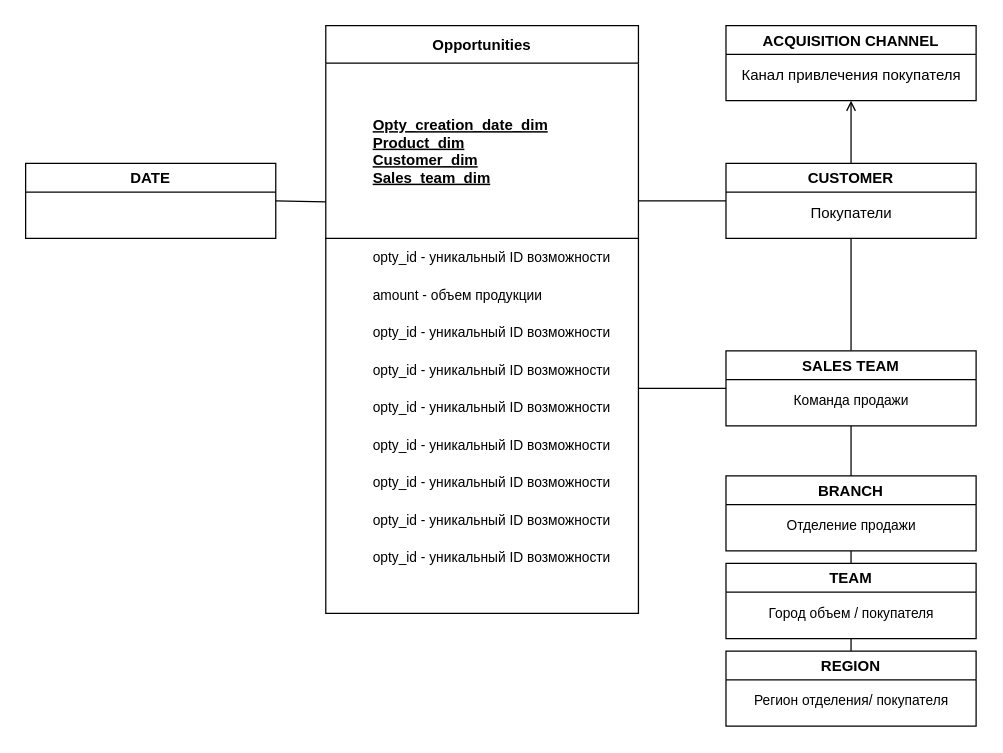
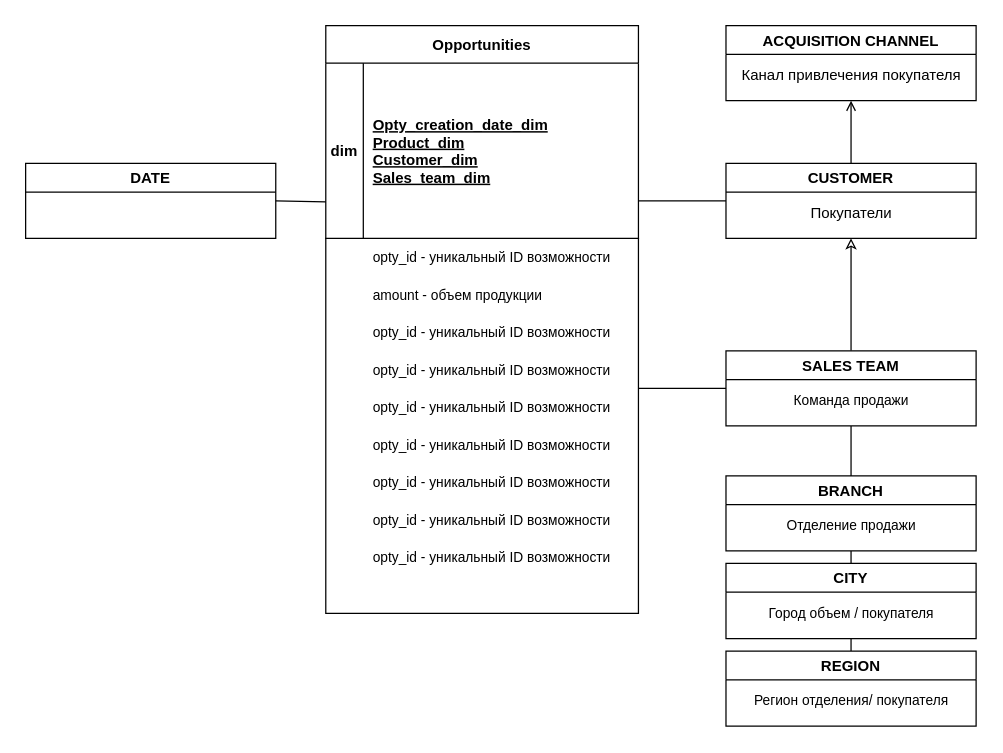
node "dim": added
edge "CUSTOMER" -- "SALES TEAM": arrowhead none -> classic
node "TEAM": label "TEAM" -> "CITY"
